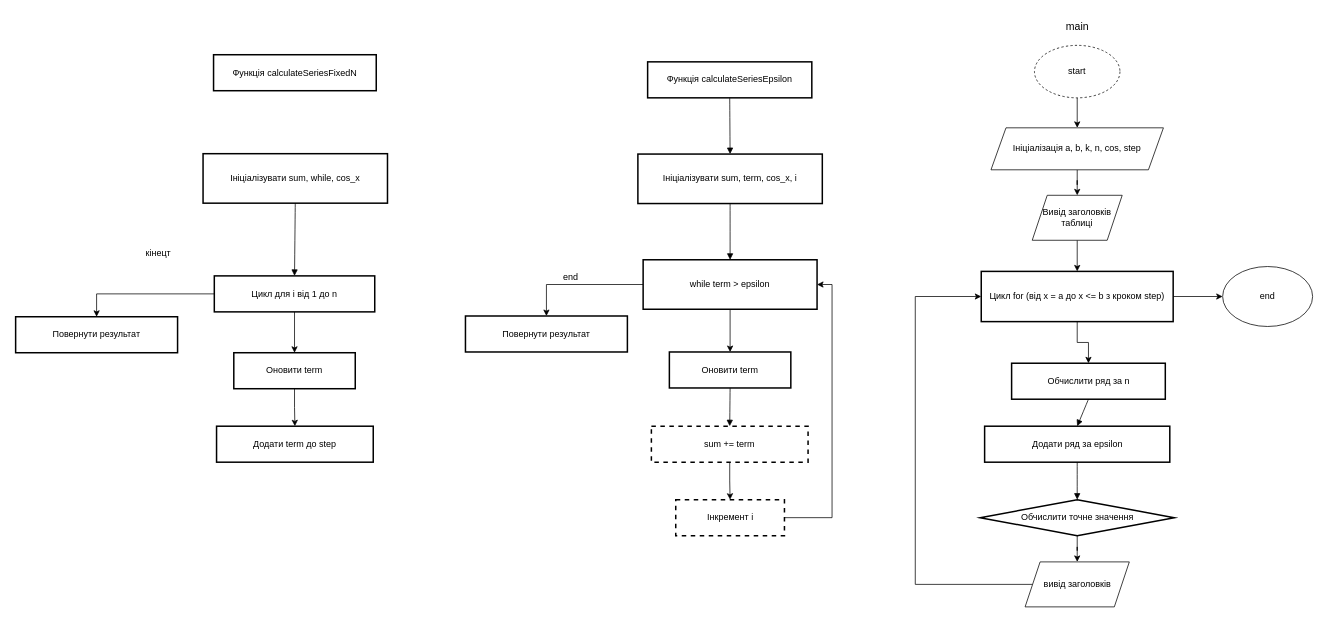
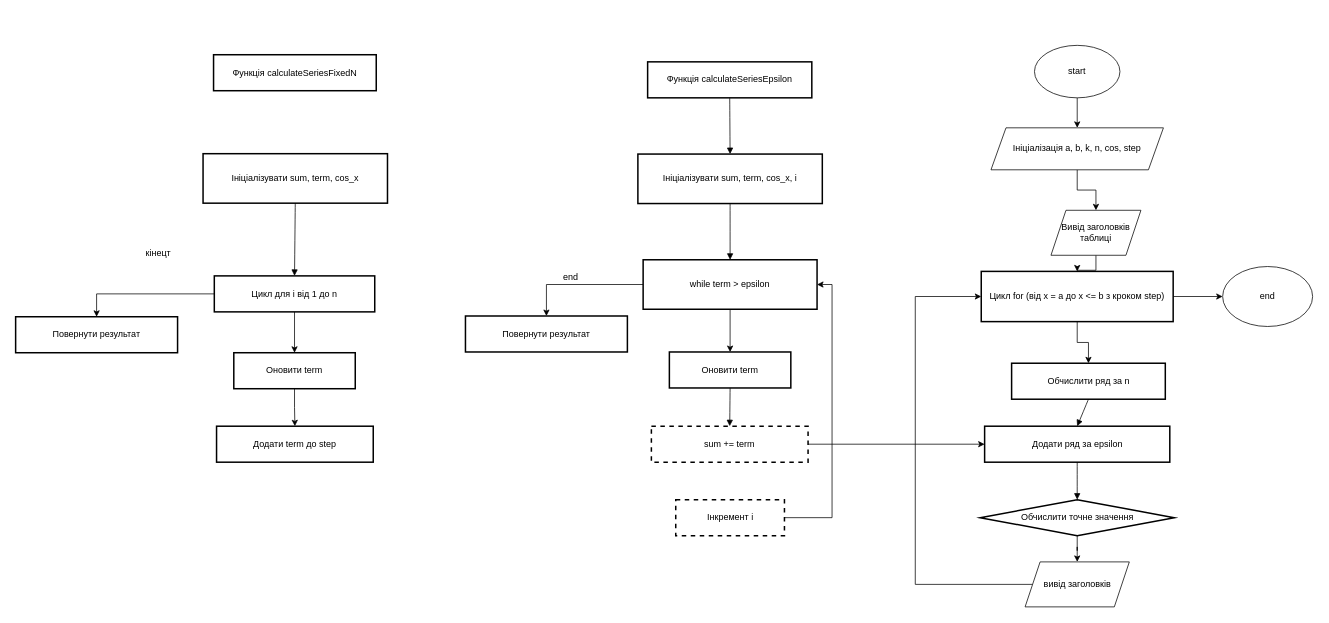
node "main": removed
node "start": style dashed -> solid
node "Ініціалізувати sum, while, cos_x": label "Ініціалізувати sum, while, cos_x" -> "Ініціалізувати sum, term, cos_x"
node "Вивід заголовків таблиці": moved (1077, 218) -> (1096, 233)
edge "sum += term" -> "Інкремент i": now "sum += term" -> "Додати ряд за epsilon"
